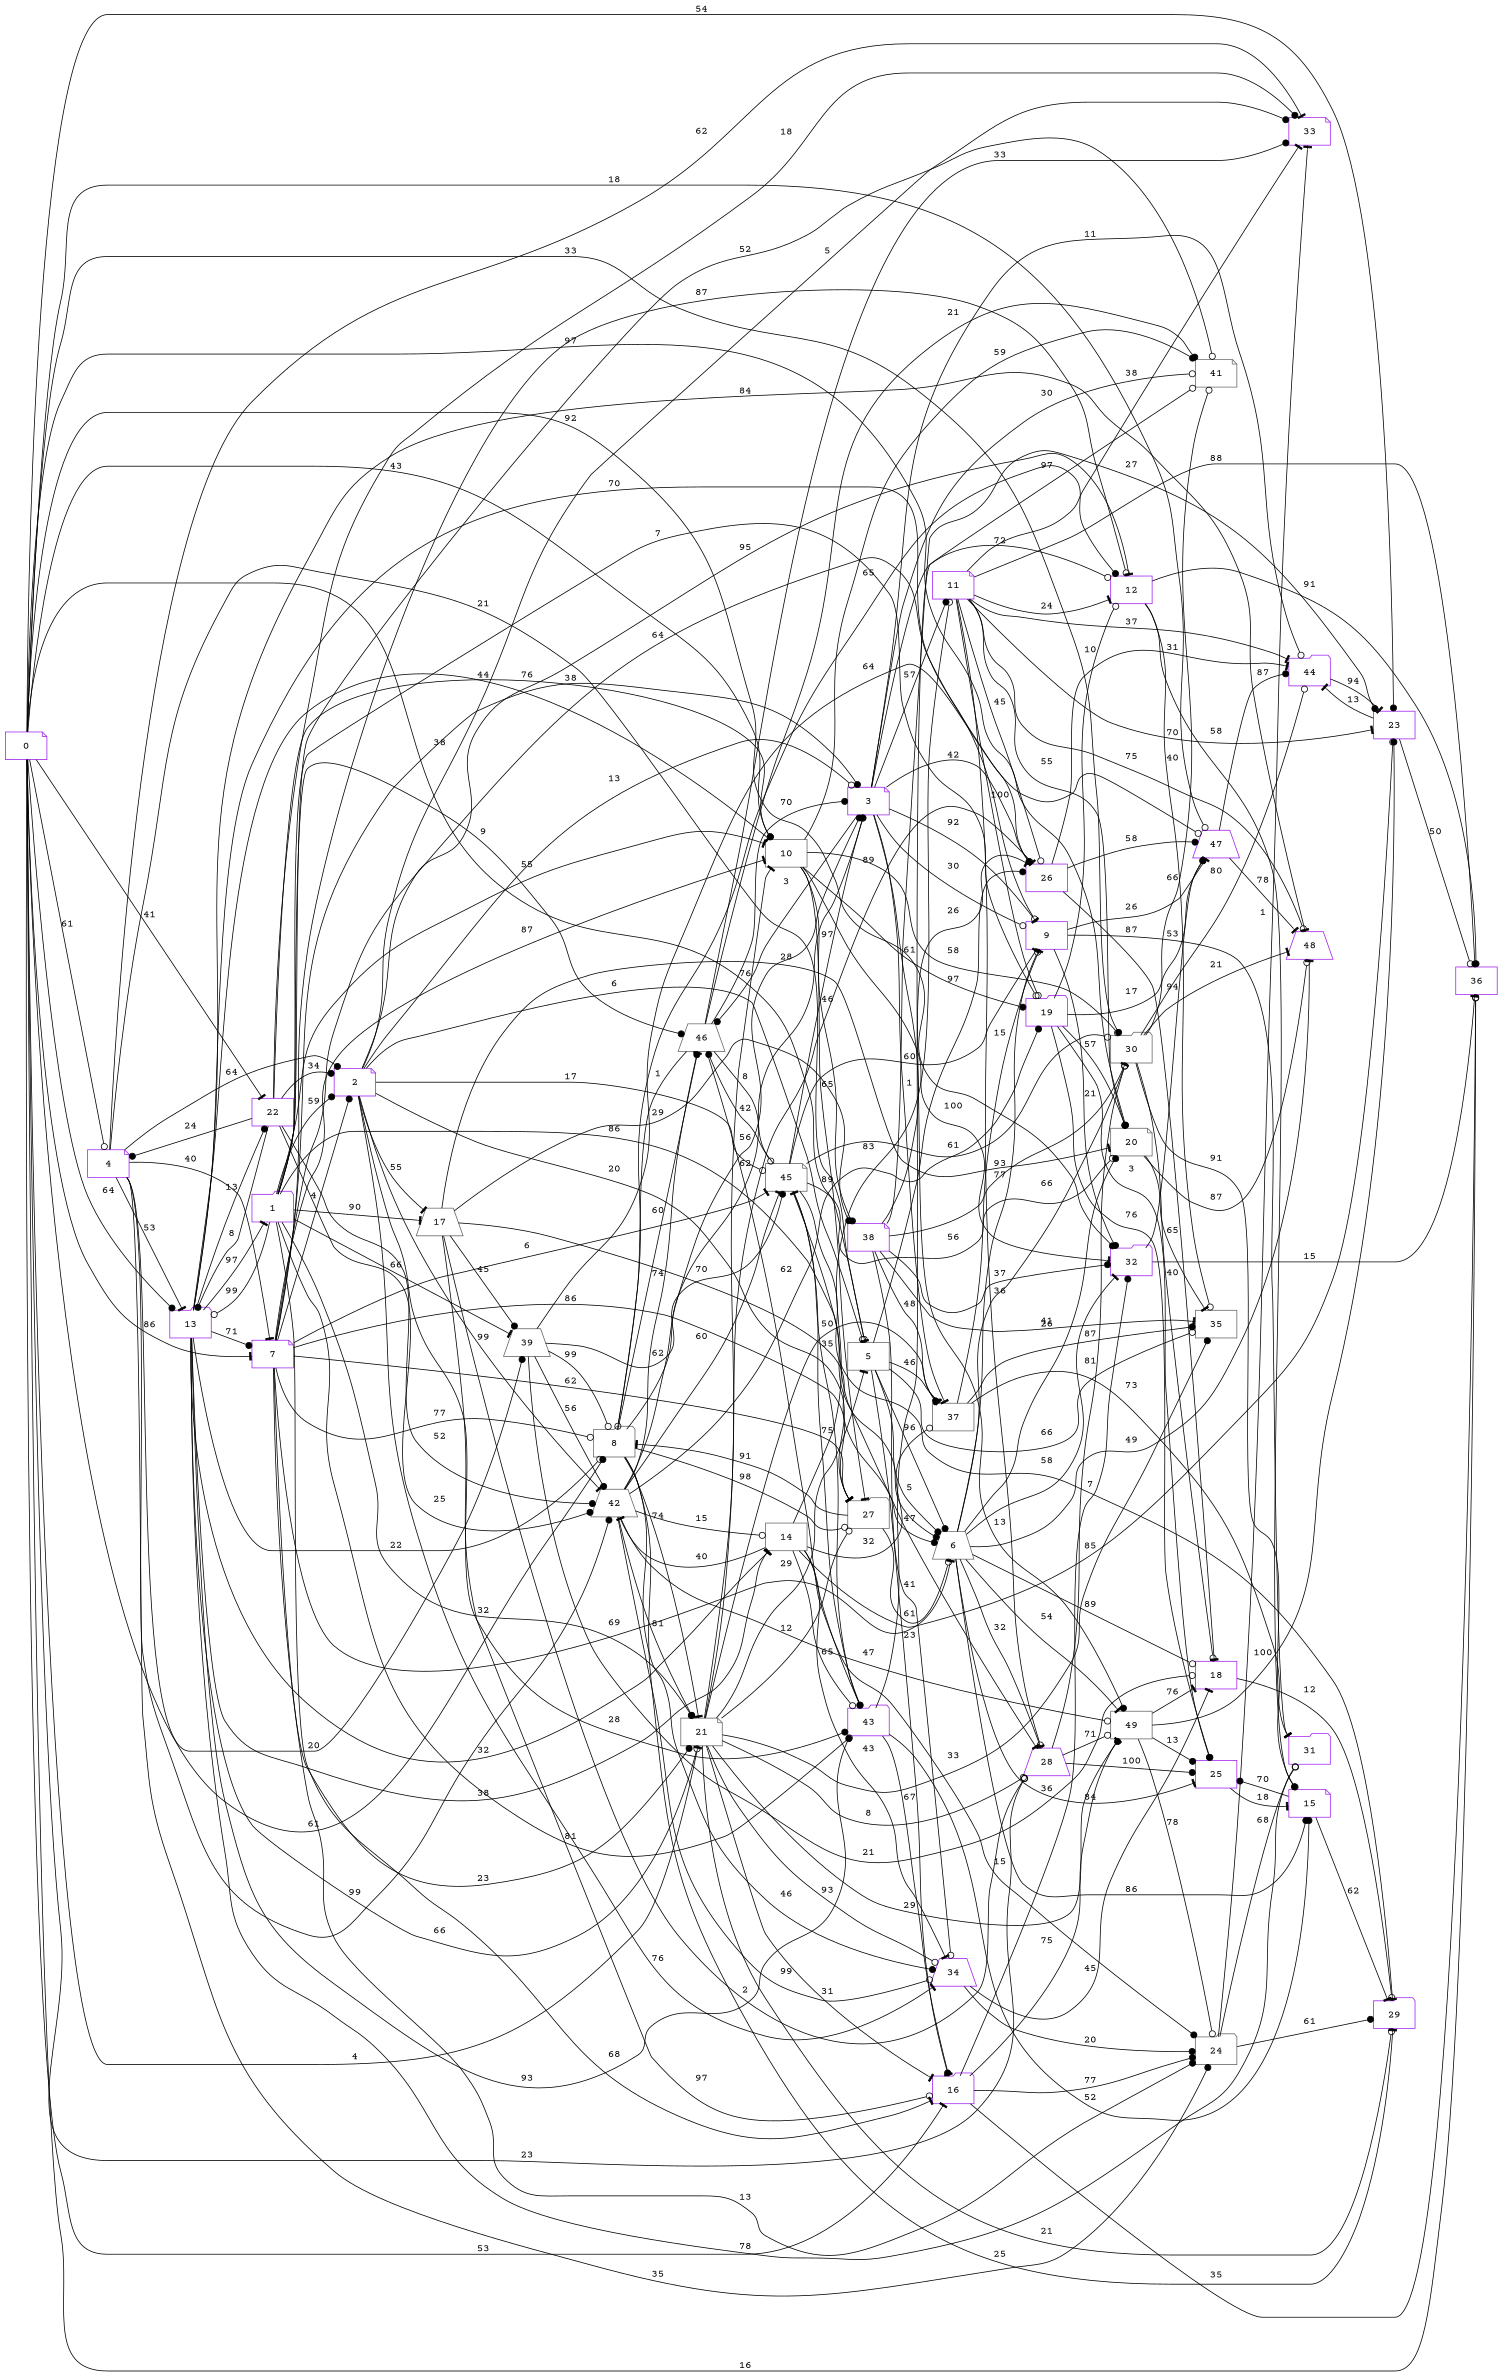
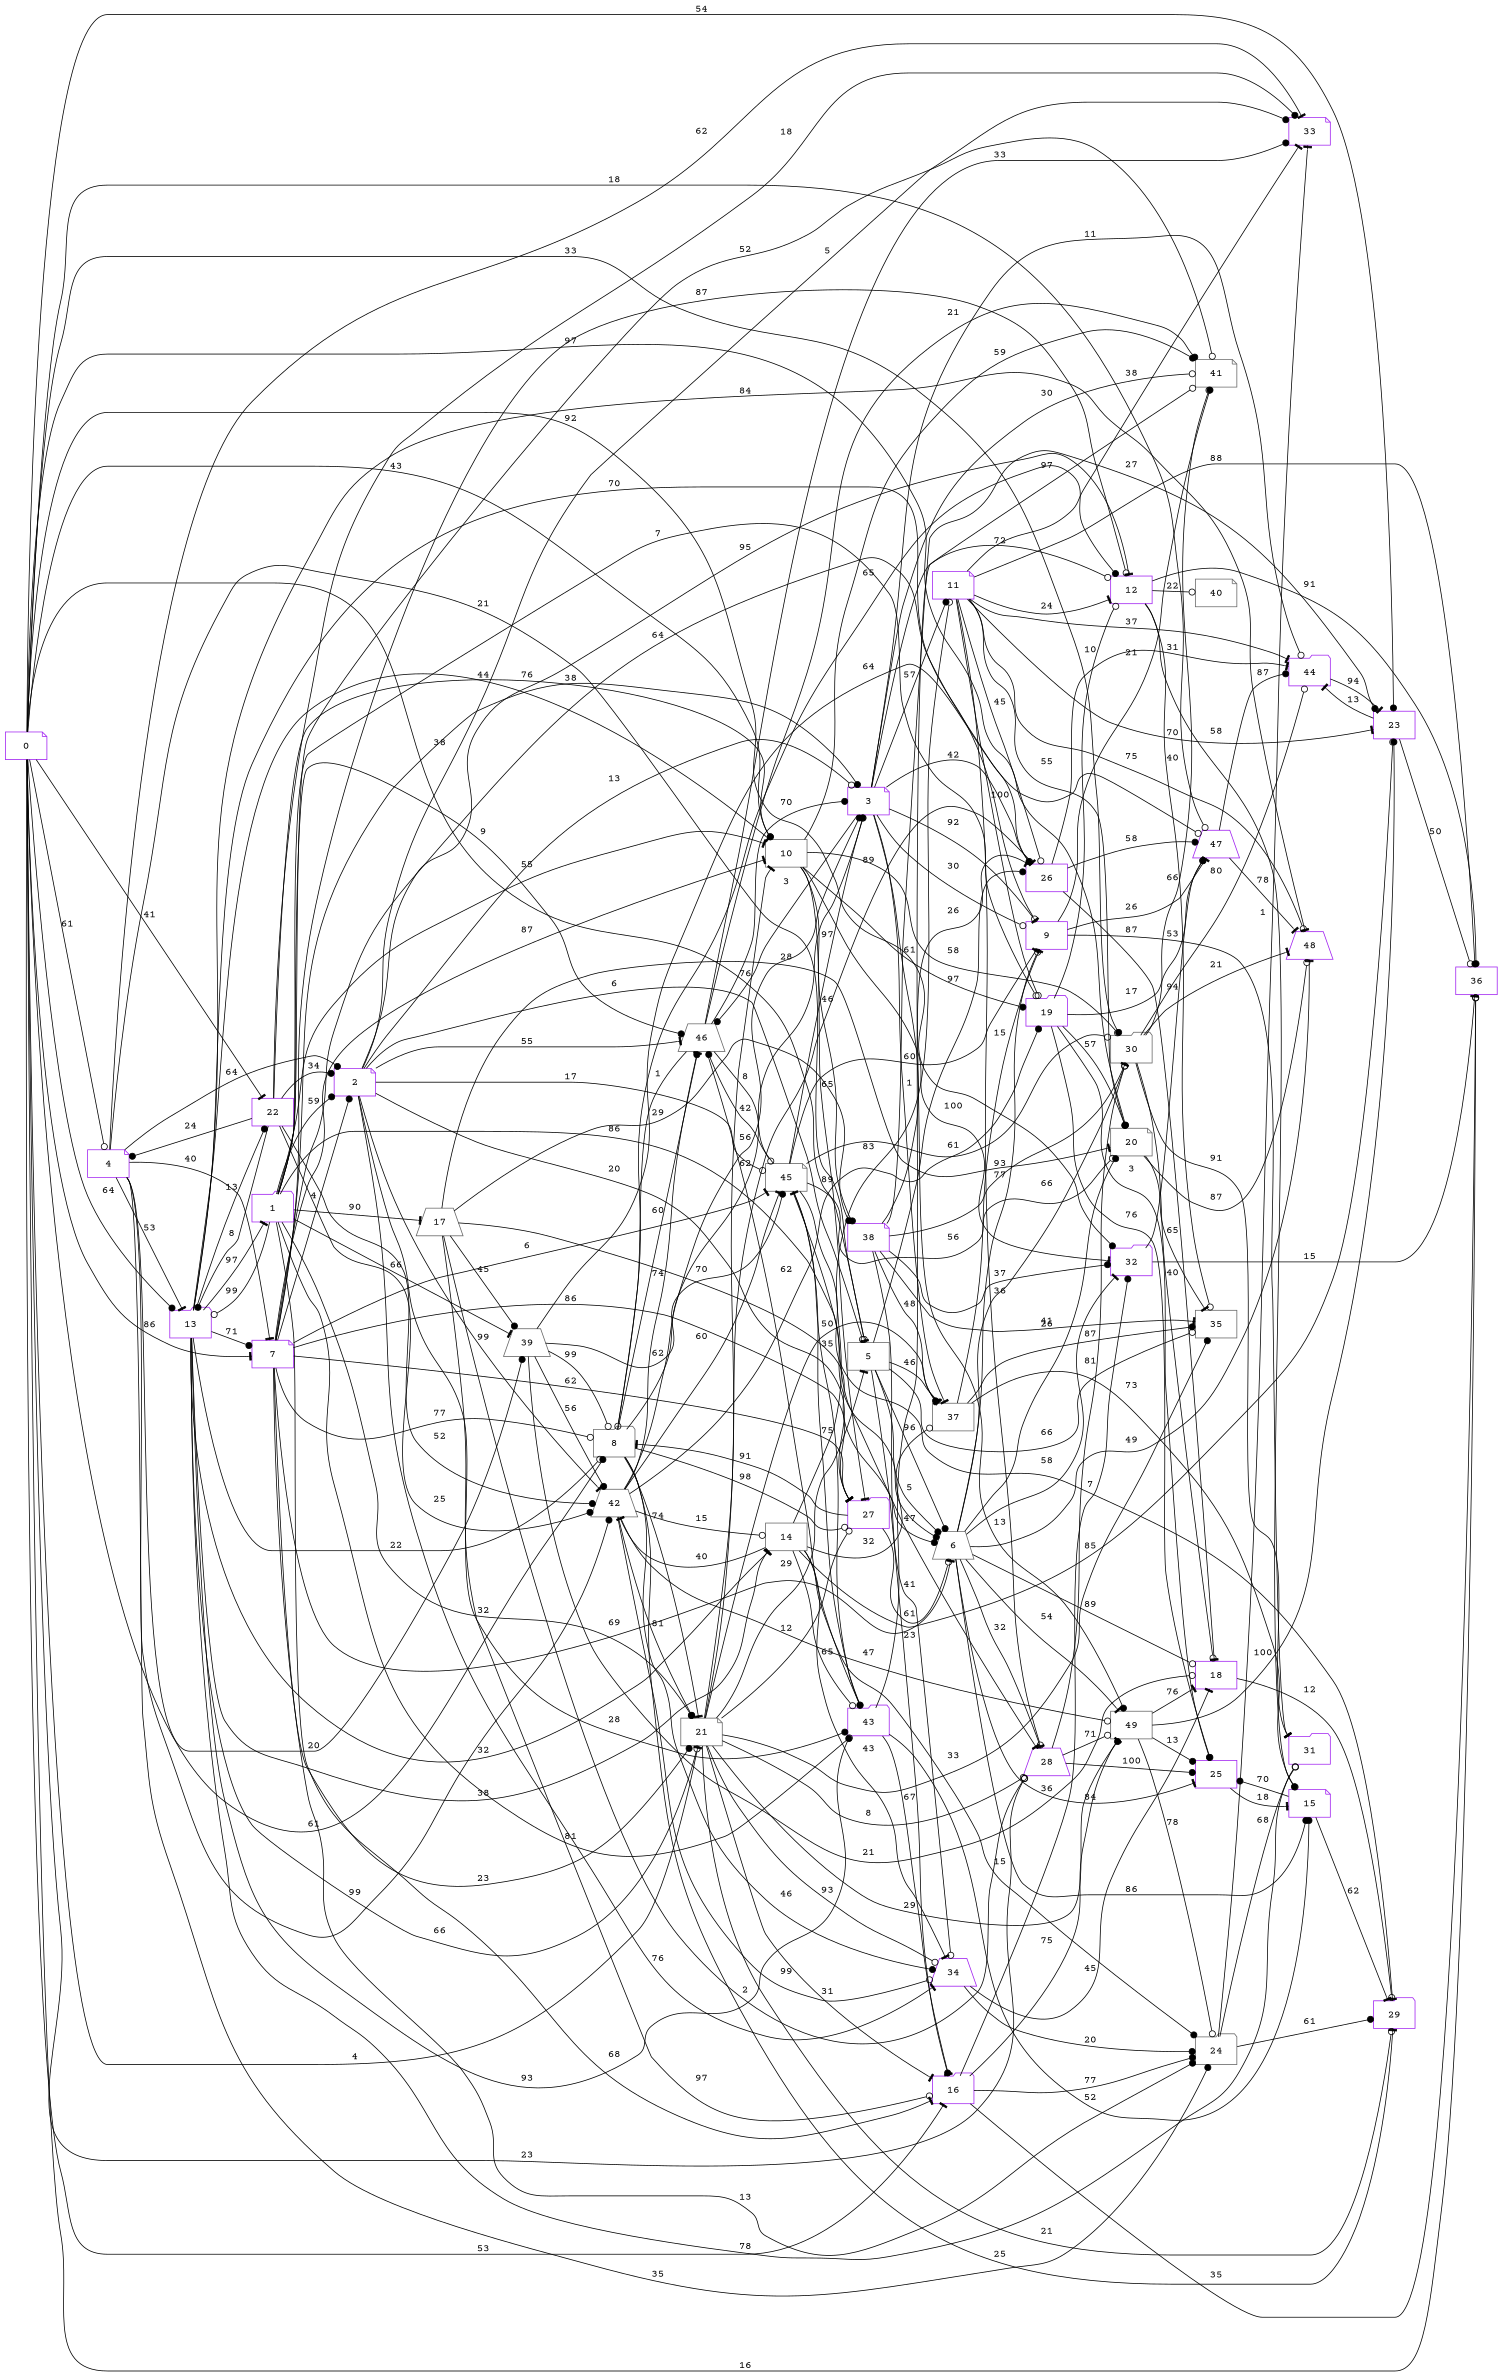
node "40": added
edge "9" -> "32": now "9" -> "41"
edge "2" -> "17": now "2" -> "46"
node "27": color gray40 -> purple
